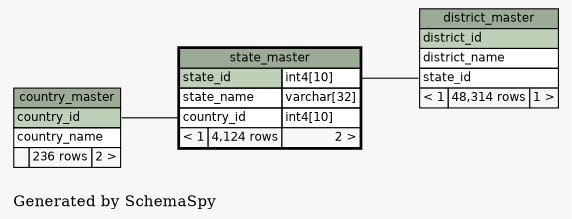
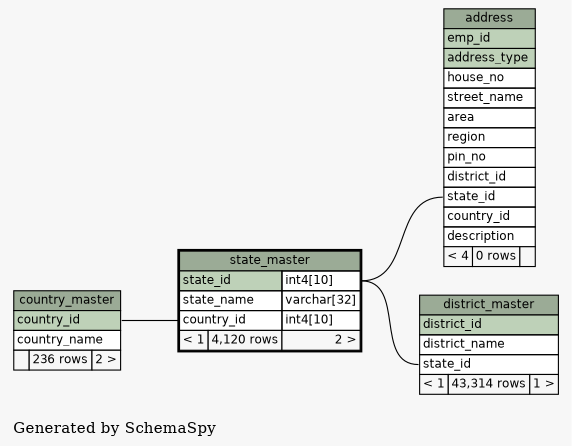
node "district_master": text "48,314 rows" -> "43,314 rows"
node "state_master": text "4,124 rows" -> "4,120 rows"
node "address": added
